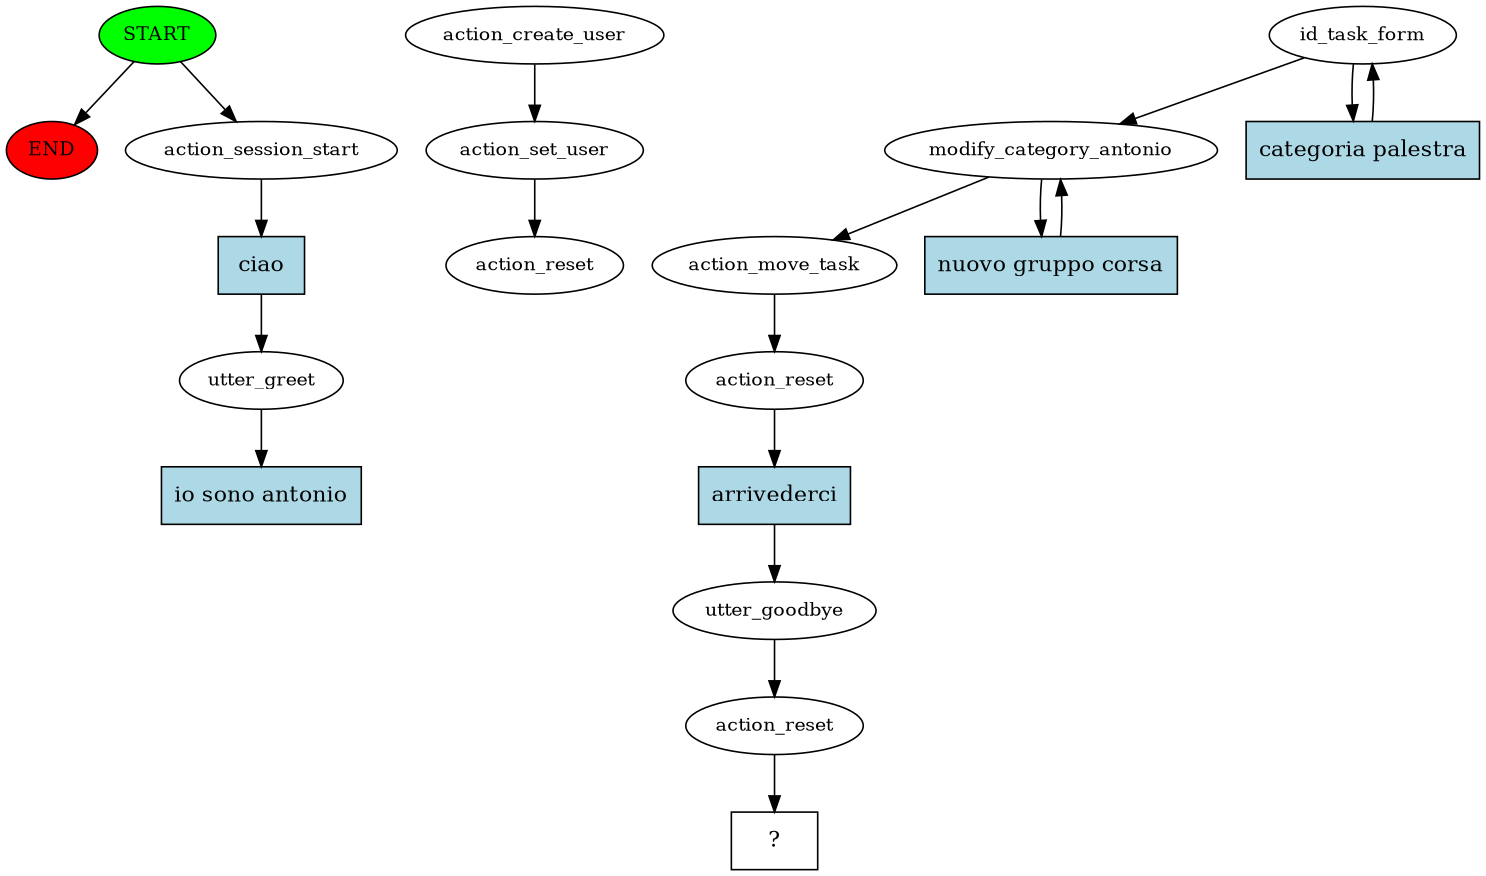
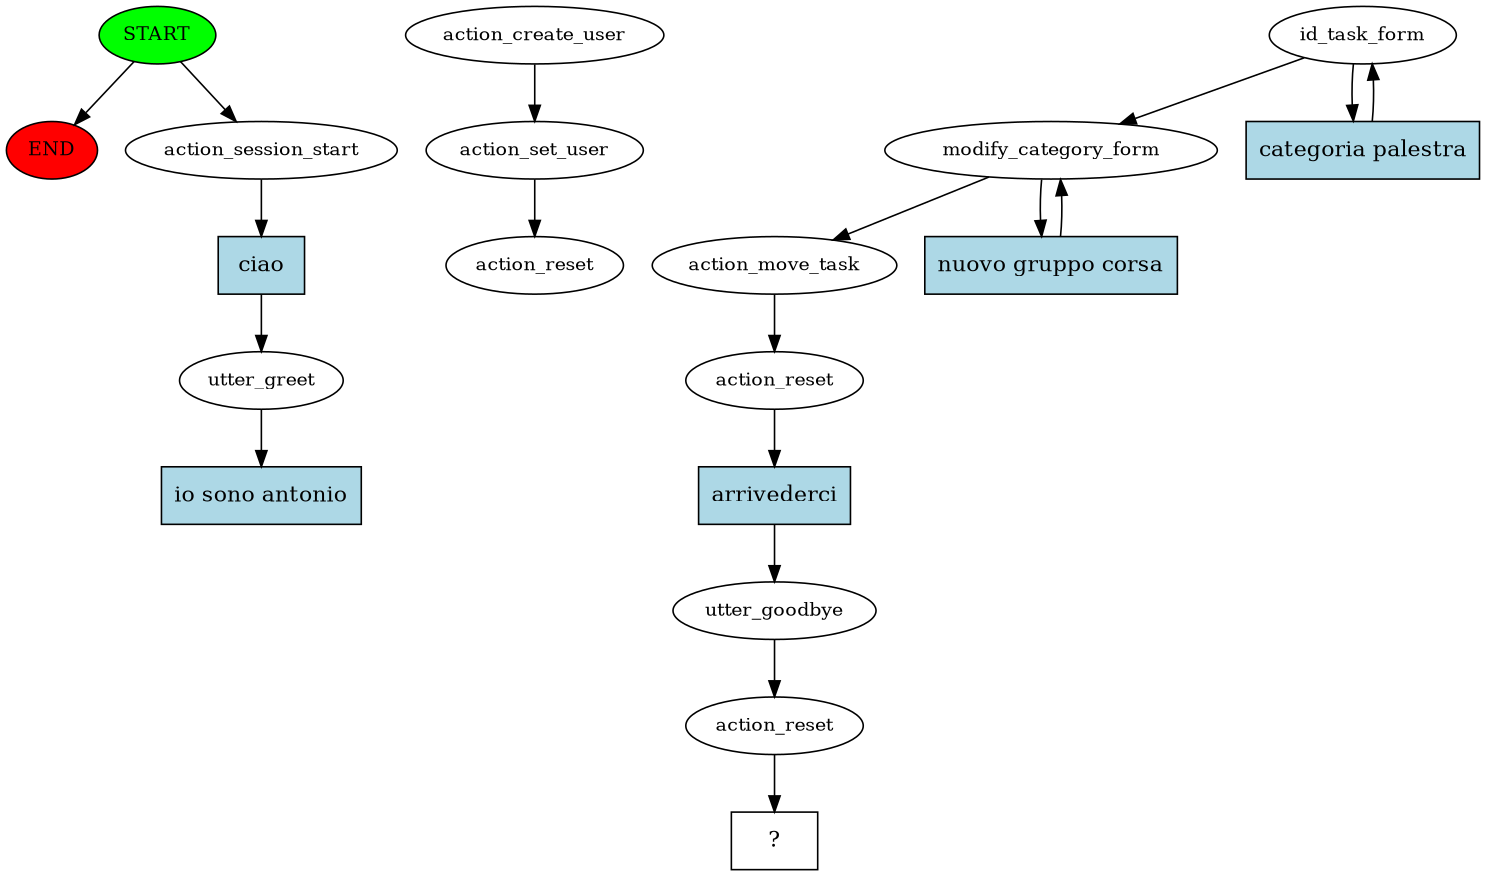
node "modify_category_antonio": label "modify_category_antonio" -> "modify_category_form"
